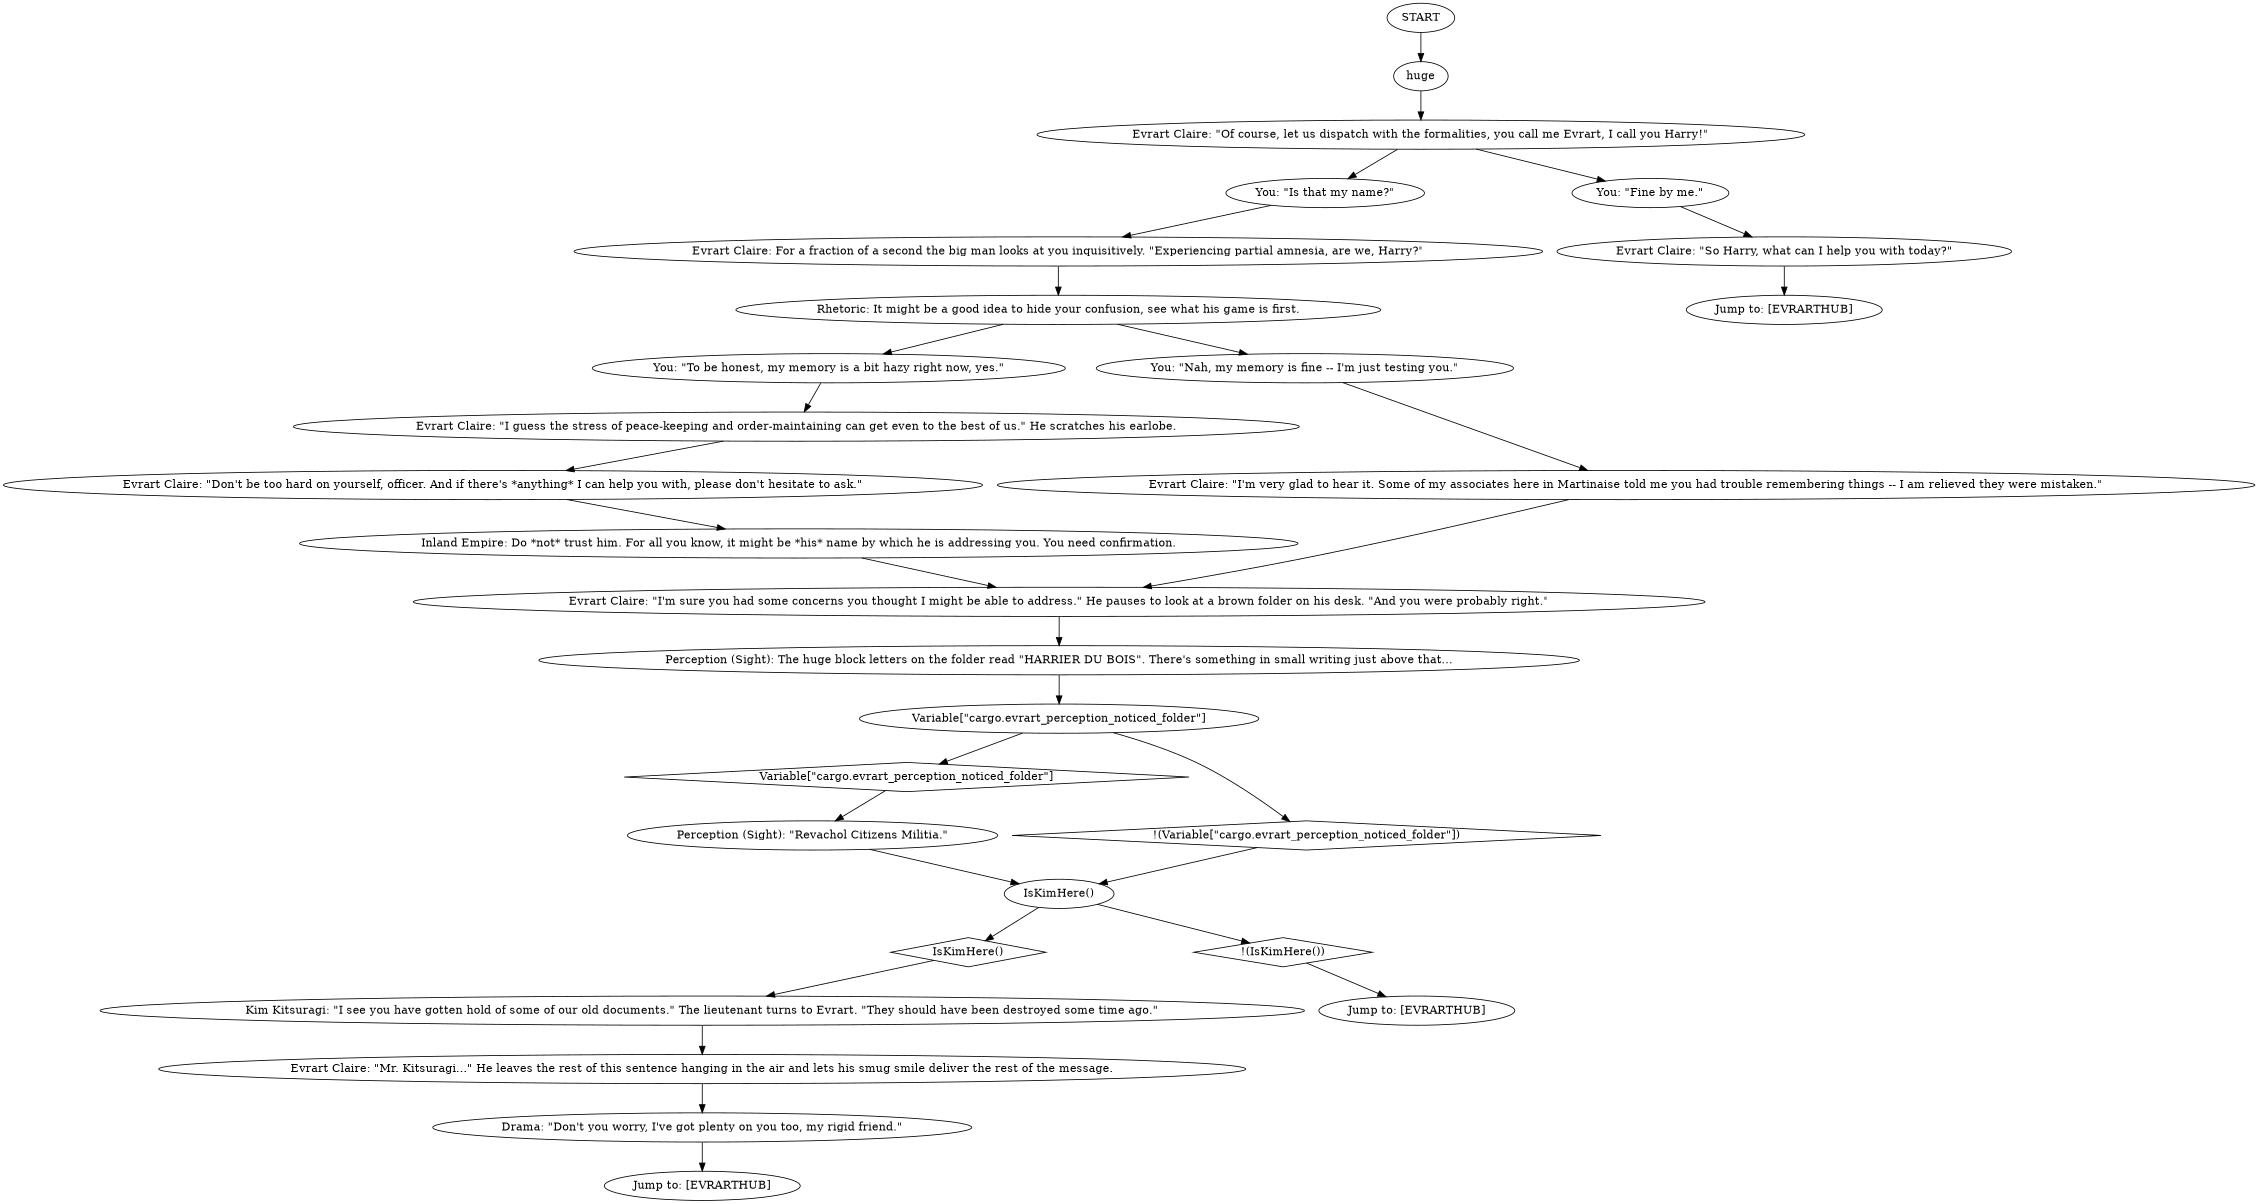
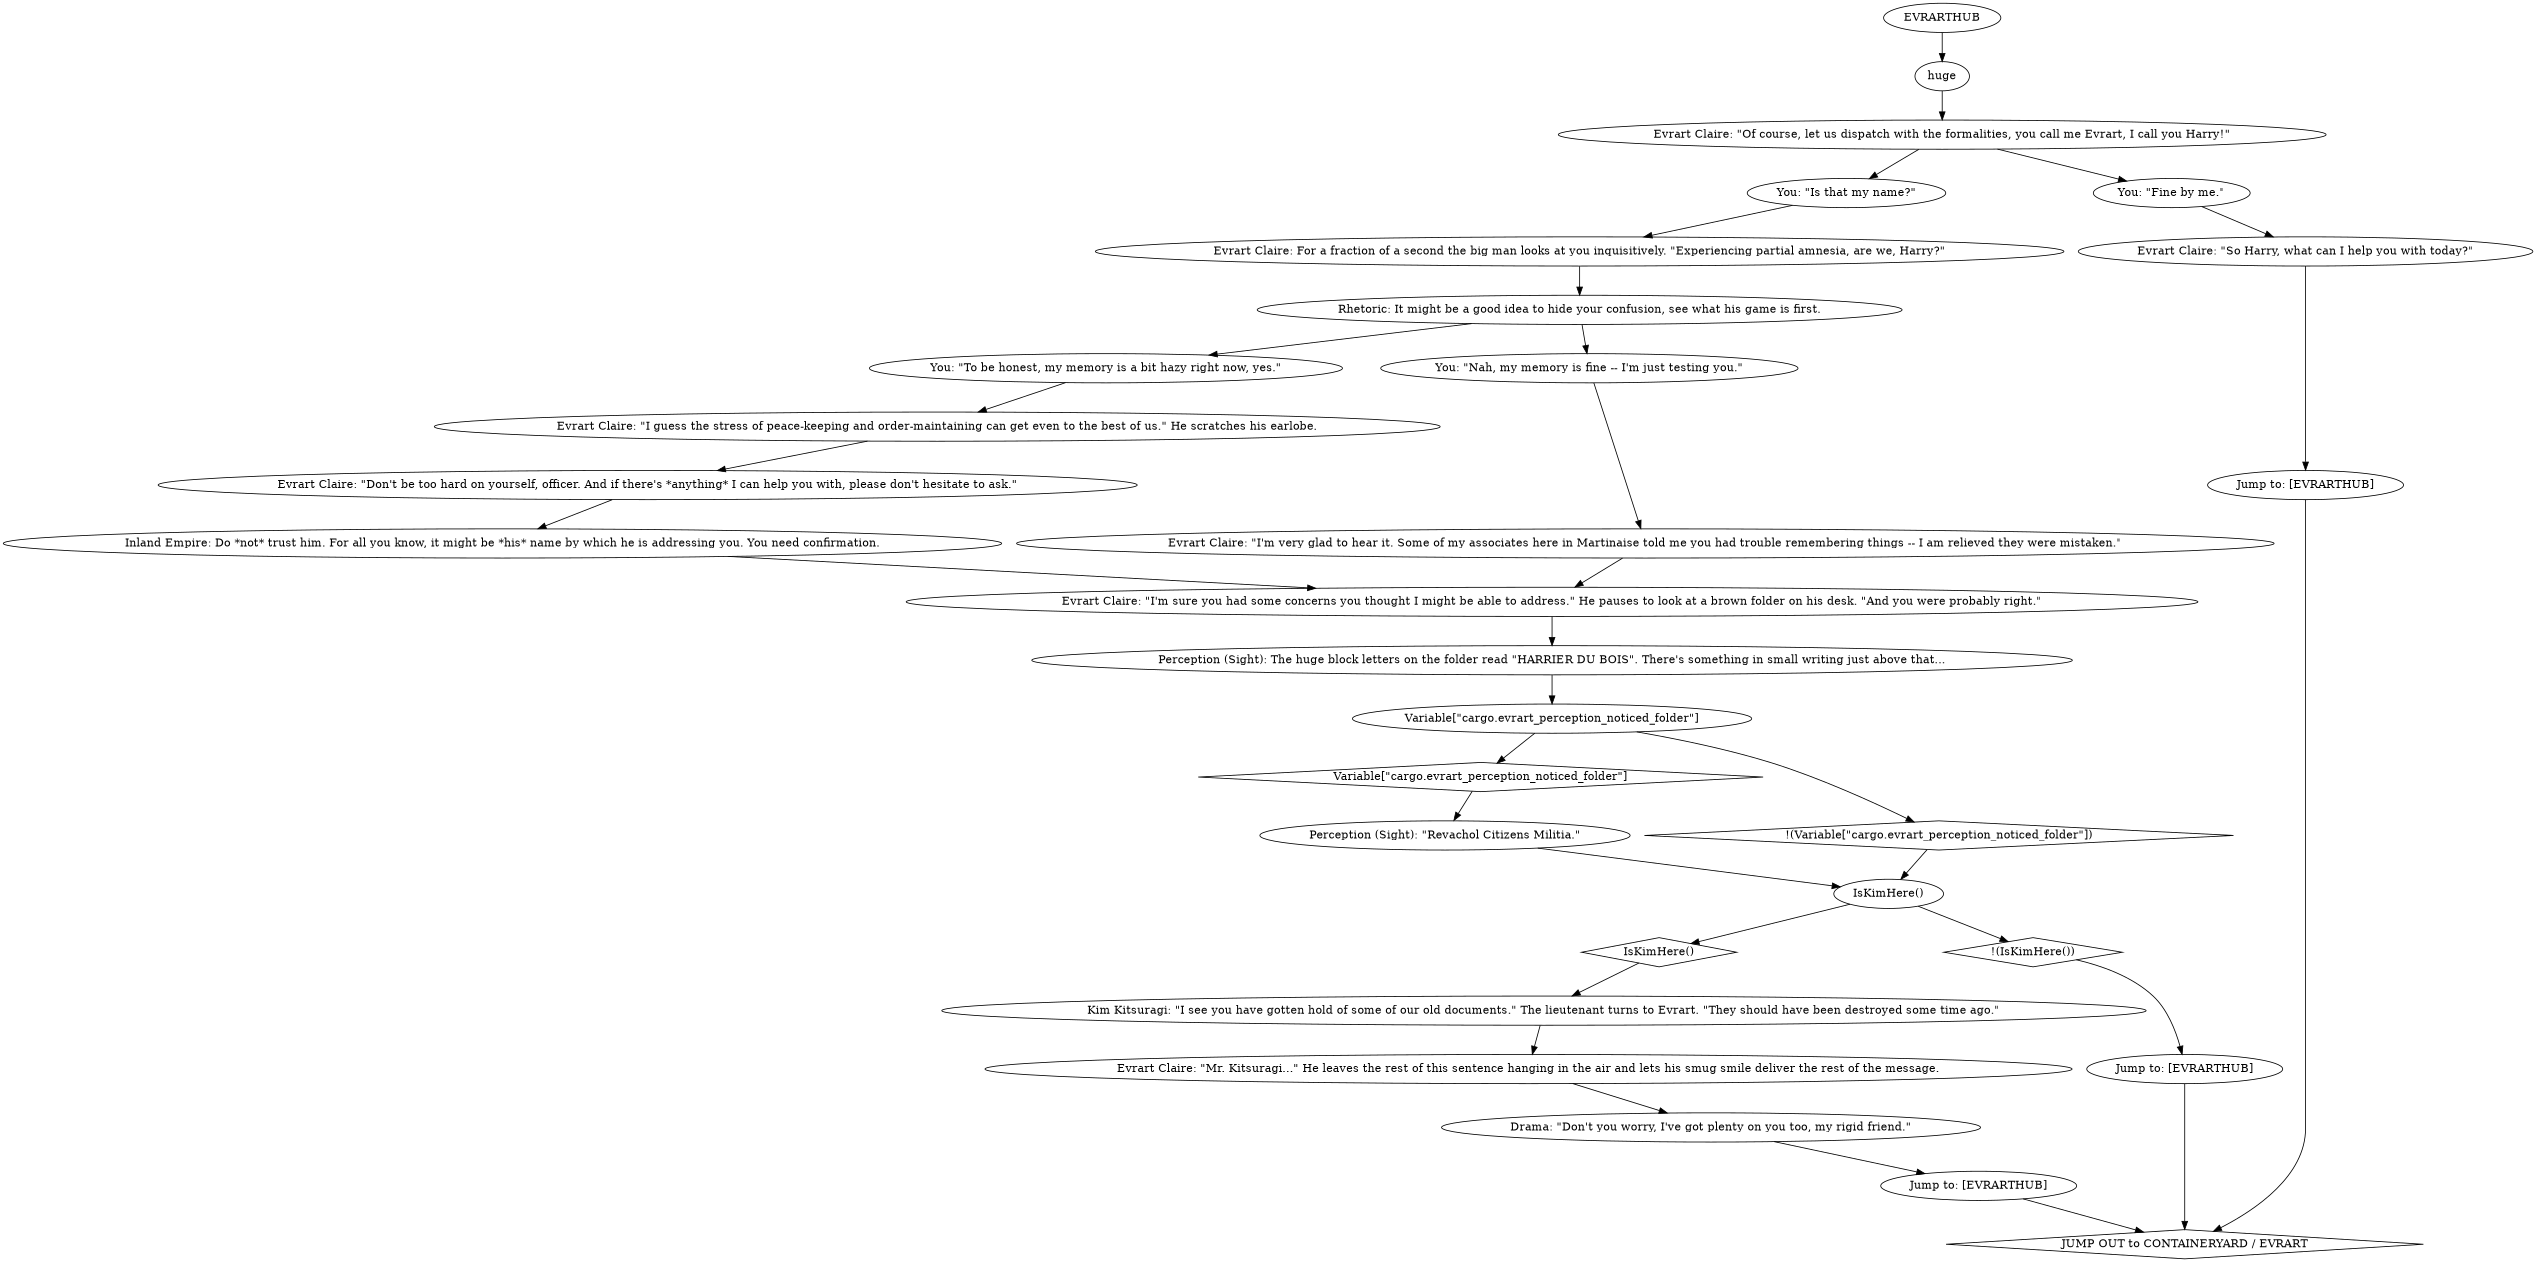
node "START": label "START" -> "EVRARTHUB"
node "JUMP OUT to CONTAINERYARD / EVRART": added
